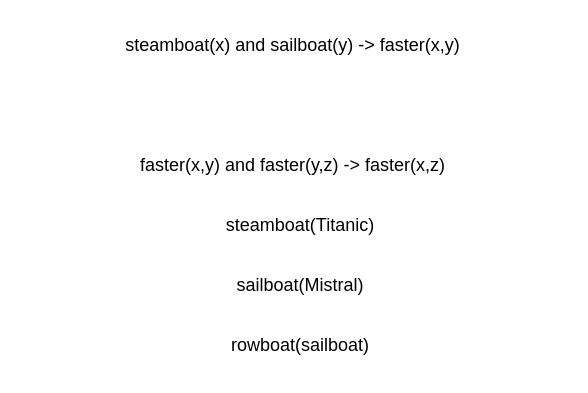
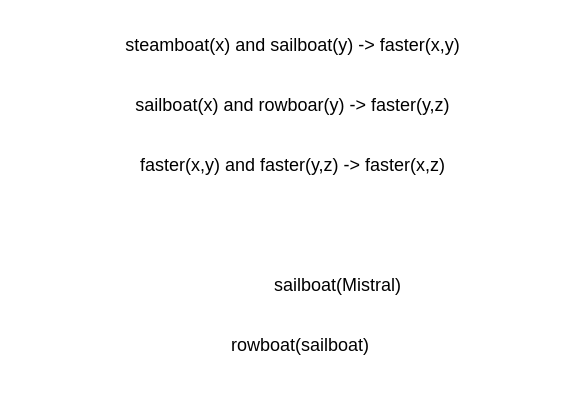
node "sailboat(x) and rowboar(y) -> faster(y,z)": added
node "steamboat(Titanic)": removed
node "sailboat(Mistral)": moved (301, 286) -> (338, 286)
